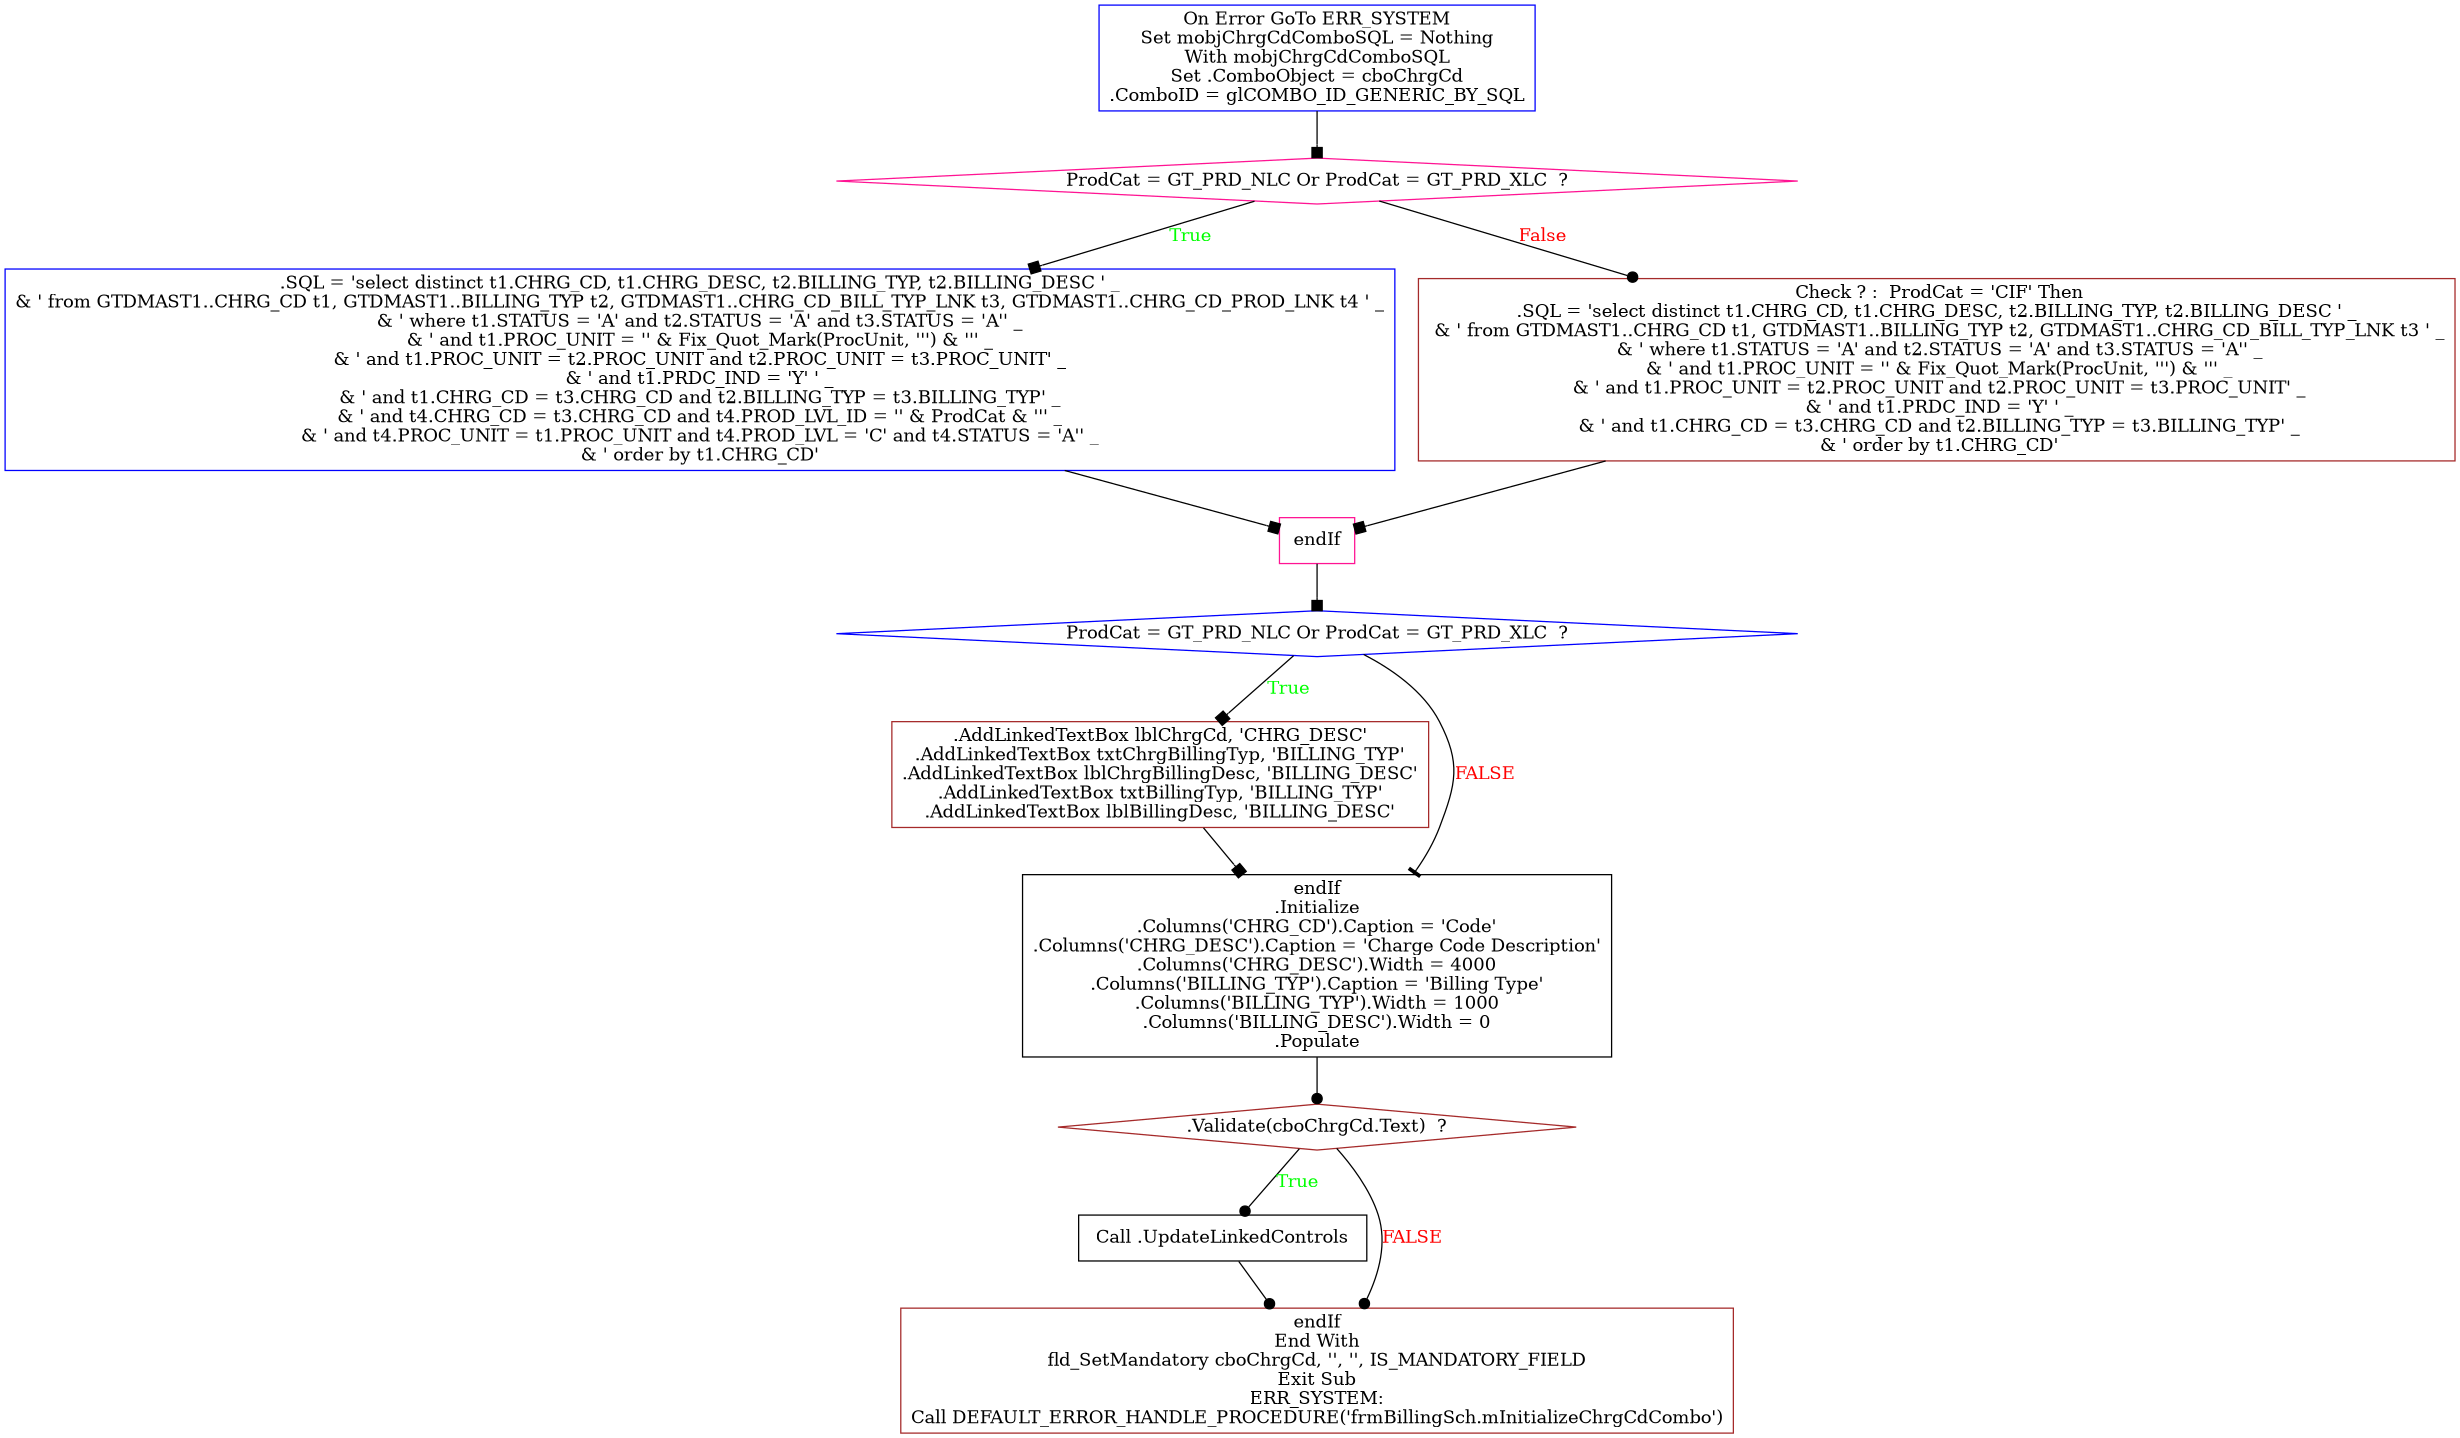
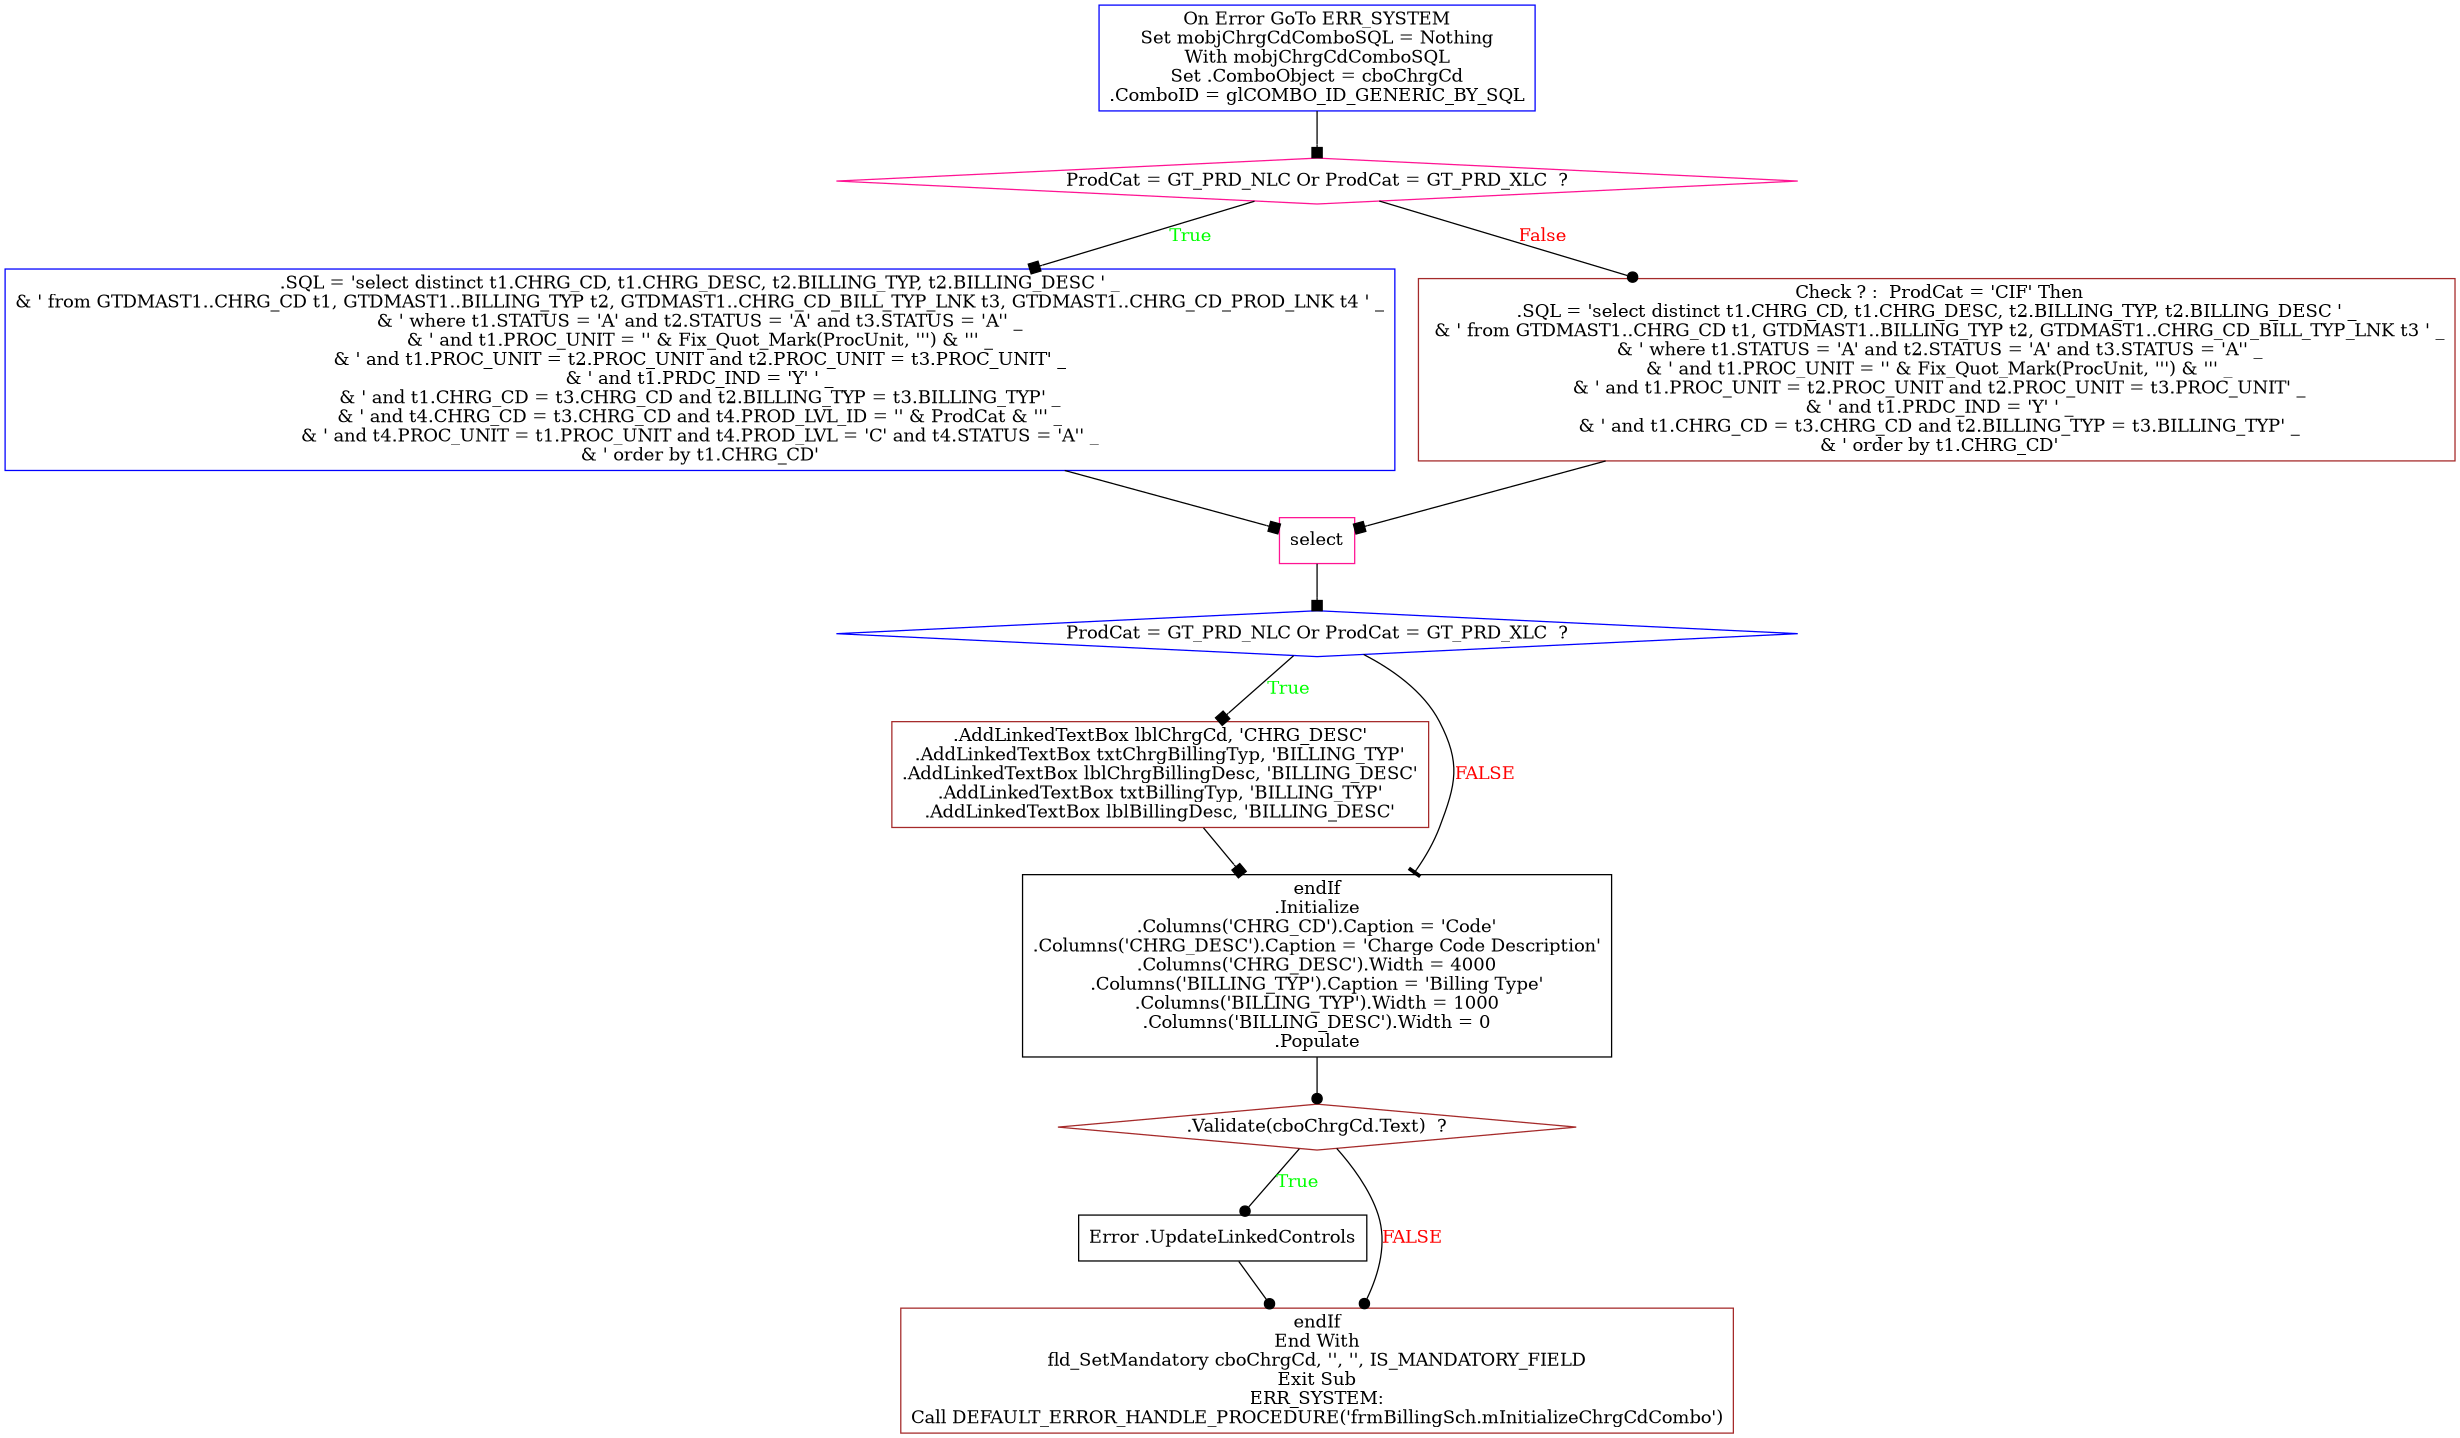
node "endIf": label "endIf" -> "select"
node "Call .UpdateLinkedControls": label "Call .UpdateLinkedControls" -> "Error .UpdateLinkedControls"
